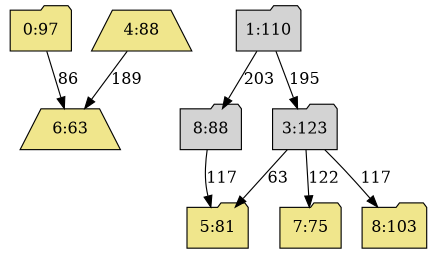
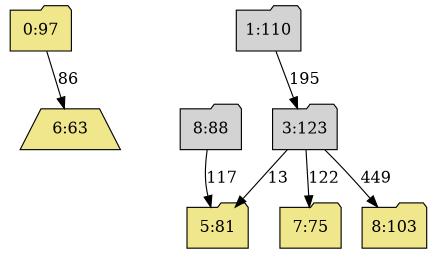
node "4:88": removed
edge "1:110" -> "8:88": removed, label "203"
edge "3:123" -> "5:81": label "63" -> "13"
edge "3:123" -> "8:103": label "117" -> "449"
